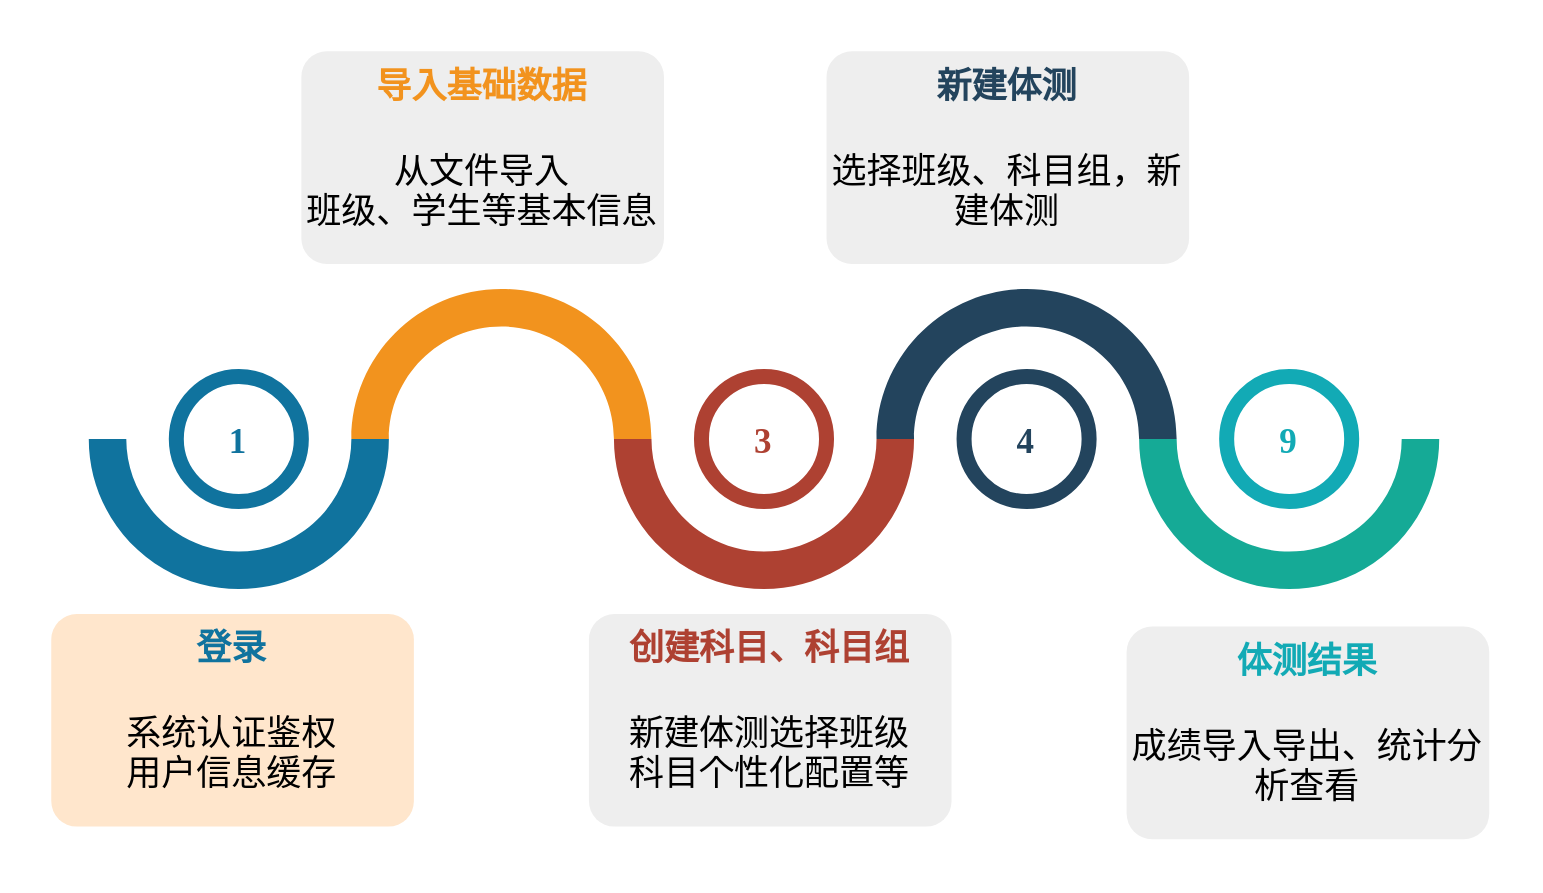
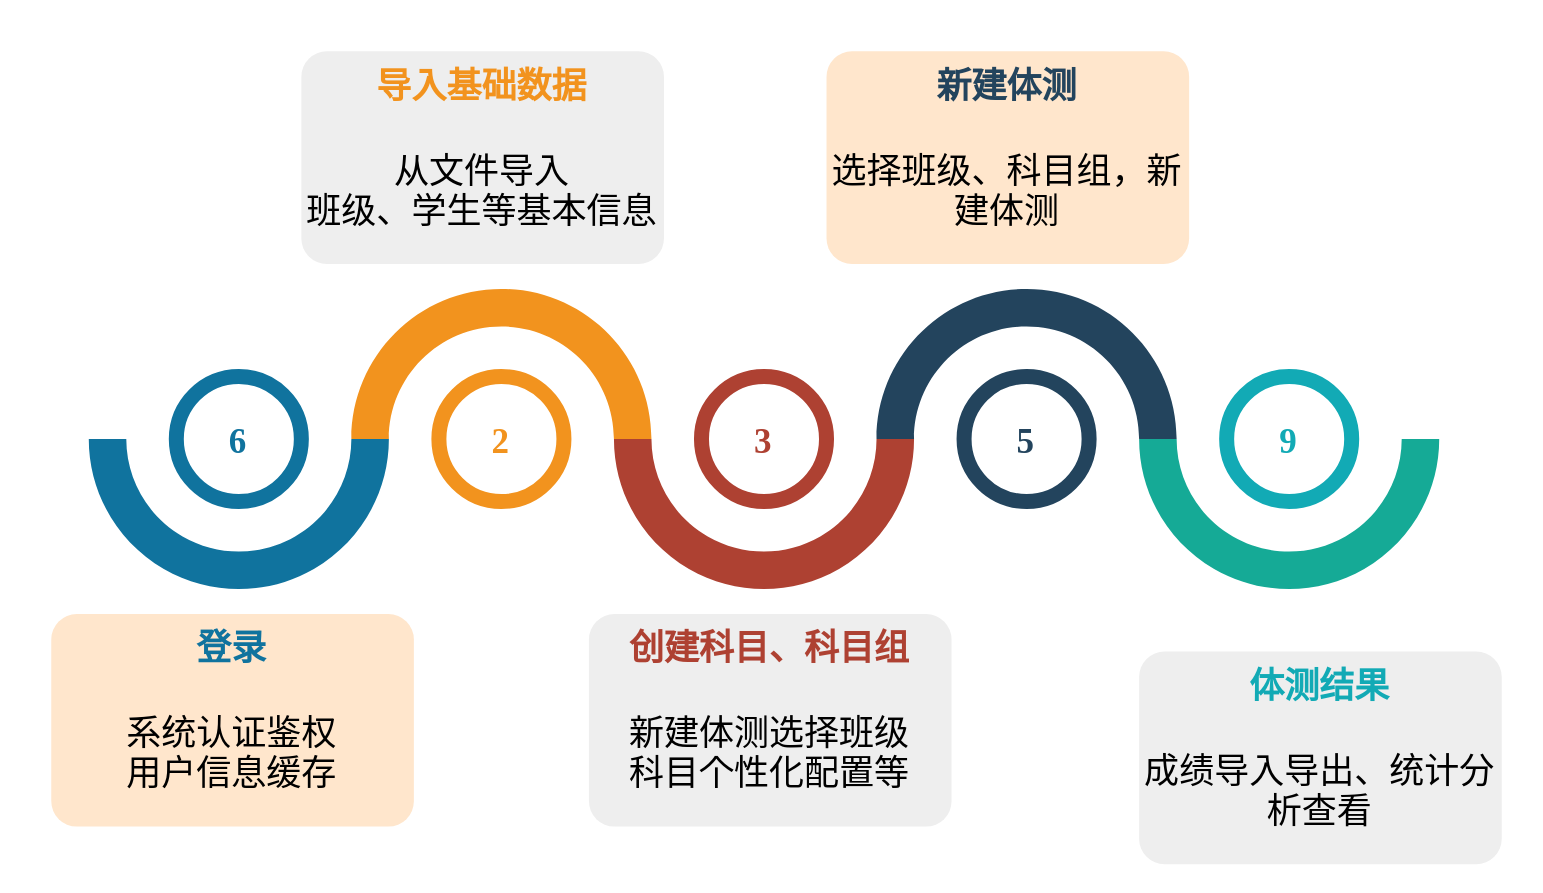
node "新建体测选择班级、科目组，新建体测": fillcolor #eeeeee -> #ffe6cc
node "2": added
node "1": label "1" -> "6"
node "4": label "4" -> "5"
node "体测结果成绩导入导出、统计分析查看": moved (1308, 733) -> (1320, 758)
